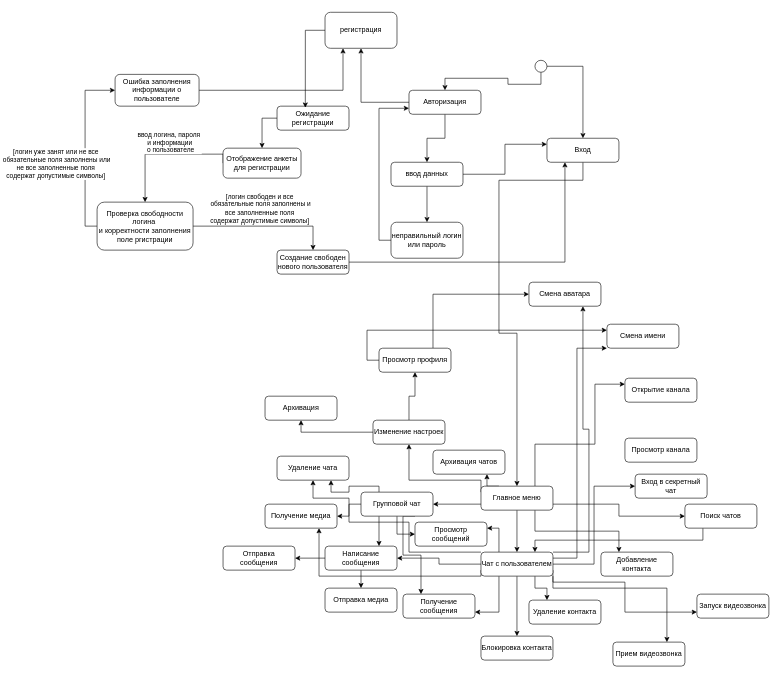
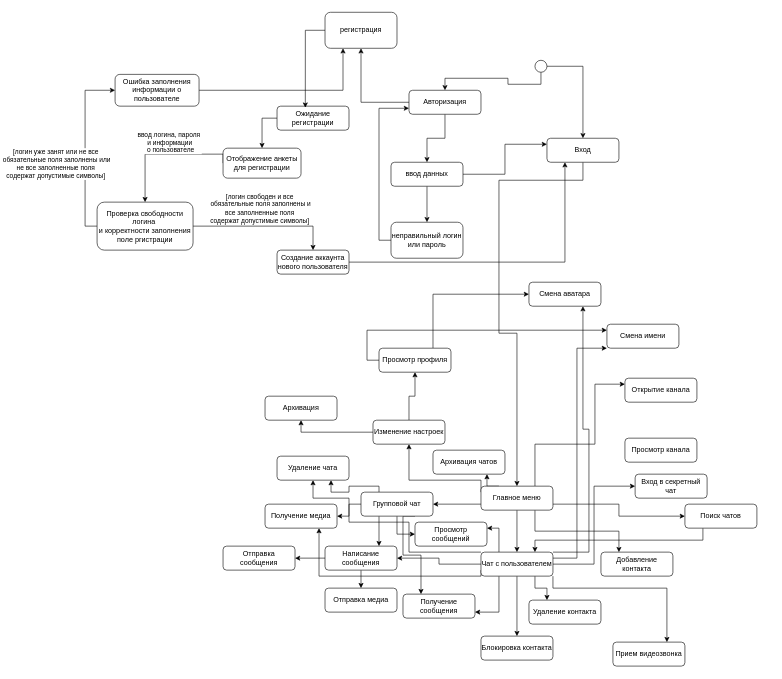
node "Создание свободен нового пользователя": label "Создание свободен нового пользователя" -> "Создание аккаунта нового пользователя"
edge "Чат с пользователем" -> "Запуск видеозвонка": removed
node "Запуск видеозвонка": removed
